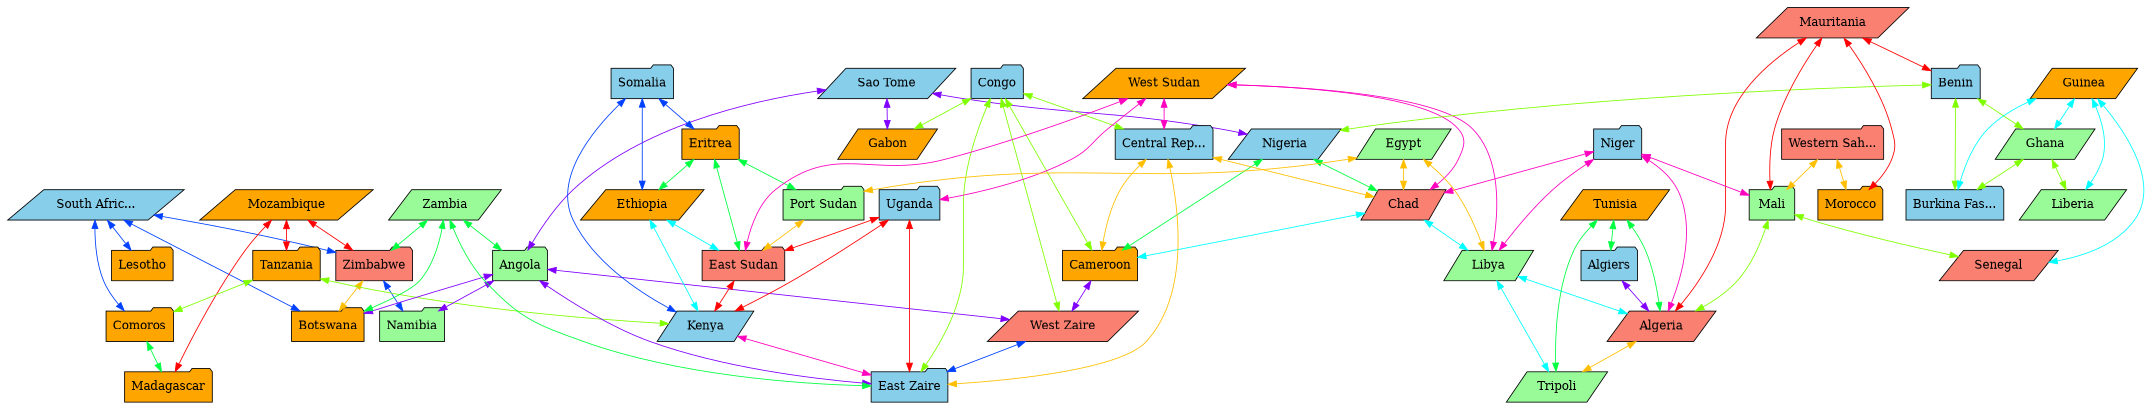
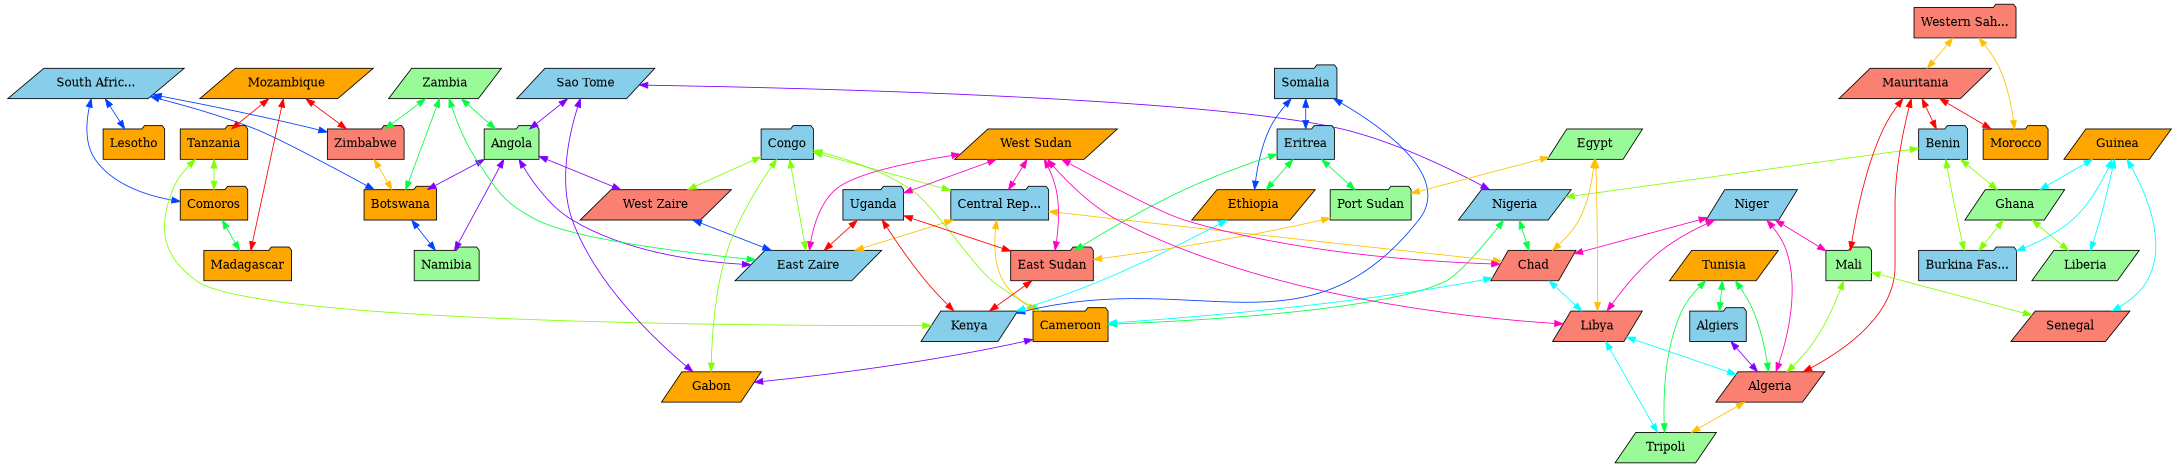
node "Eritrea": fillcolor orange -> skyblue
node "Niger": shape folder -> parallelogram
edge "Western Sah..." -- "Mali": now "Western Sah..." -- "Mauritania"
edge "Ethiopia" -- "East Sudan": removed
node "Libya": fillcolor palegreen -> salmon
edge "Zimbabwe" -- "Namibia": now "Botswana" -- "Namibia"
edge "Cameroon" -- "West Zaire": now "Cameroon" -- "Gabon"
edge "Kenya" -- "East Zaire": now "West Sudan" -- "East Zaire"
node "East Zaire": shape folder -> parallelogram
